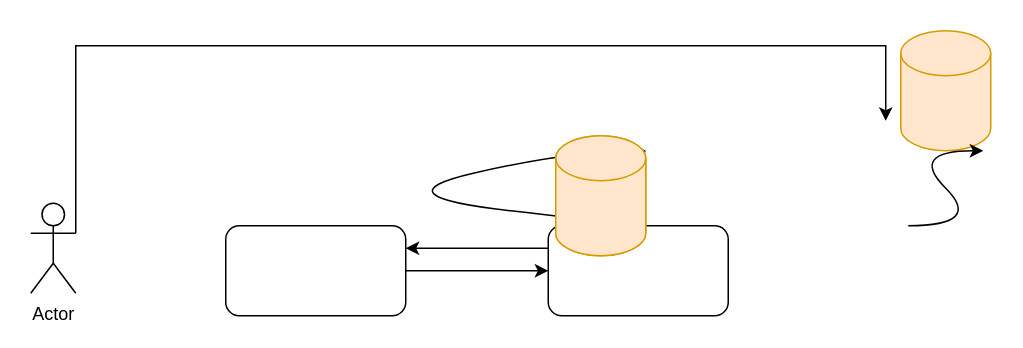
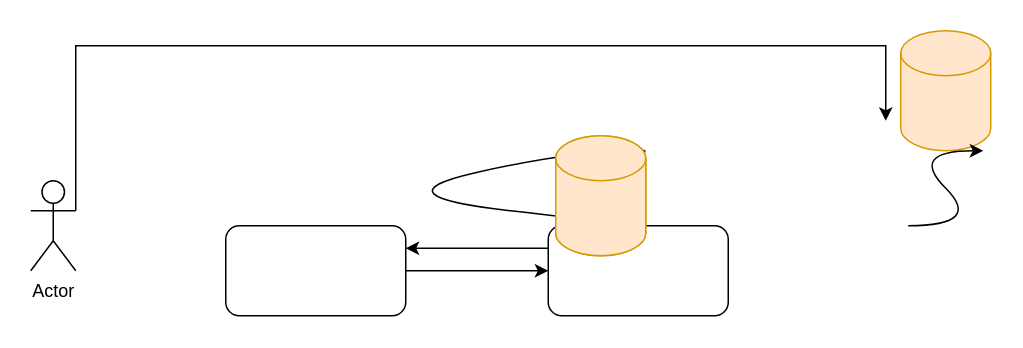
node "Actor": moved (53, 248) -> (53, 226)
